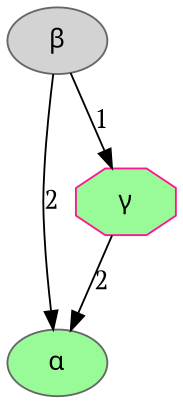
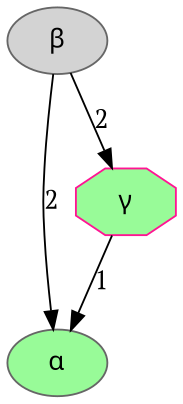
edge "β" -> "γ": label "1" -> "2"
edge "γ" -> "α": label "2" -> "1"
